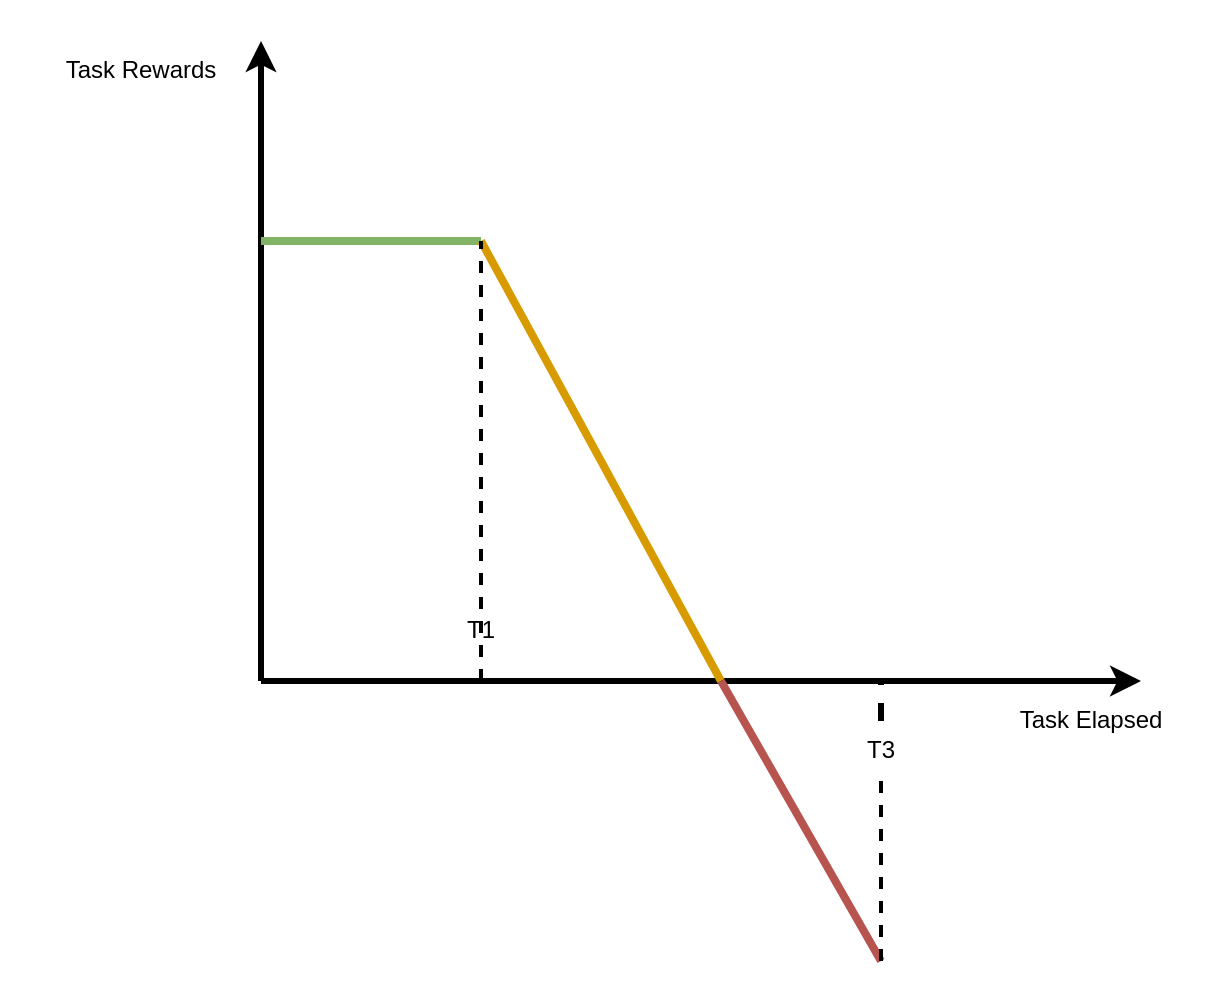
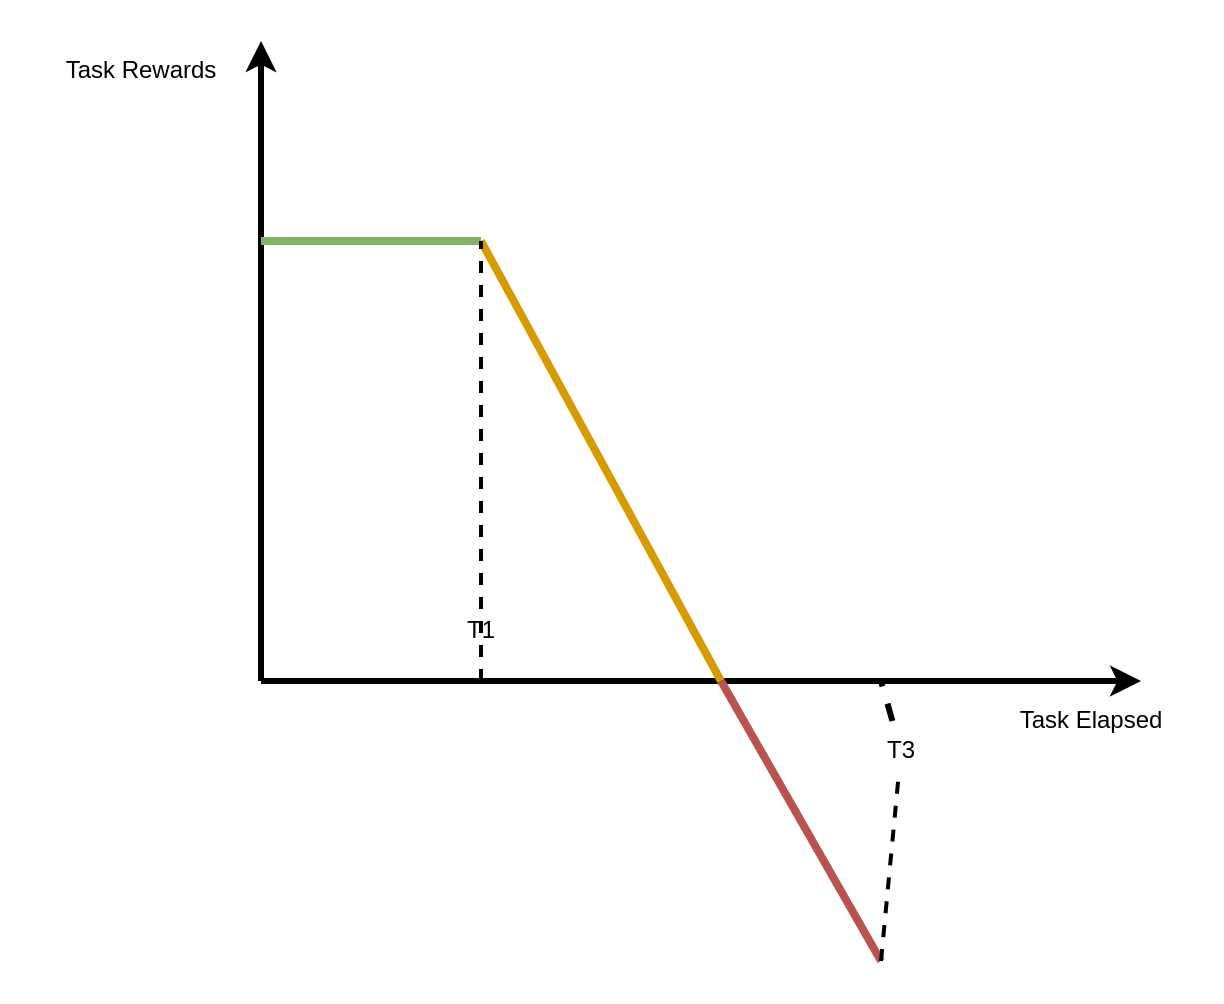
node "T3": moved (881, 751) -> (901, 751)
